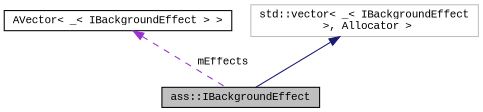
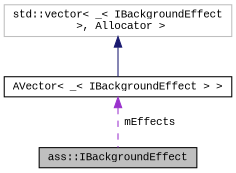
edge "ass::IBackgroundEffect" -> "std::vector< _< IBackgroundEffect >, Allocator >": now "AVector< _< IBackgroundEffect > >" -> "std::vector< _< IBackgroundEffect >, Allocator >"
